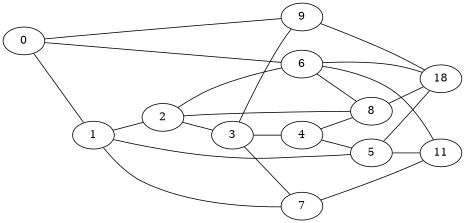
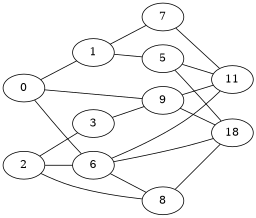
edge "11" -- "9": added
edge "2" -- "1": removed
node "4": removed
edge "3" -- "7": removed
